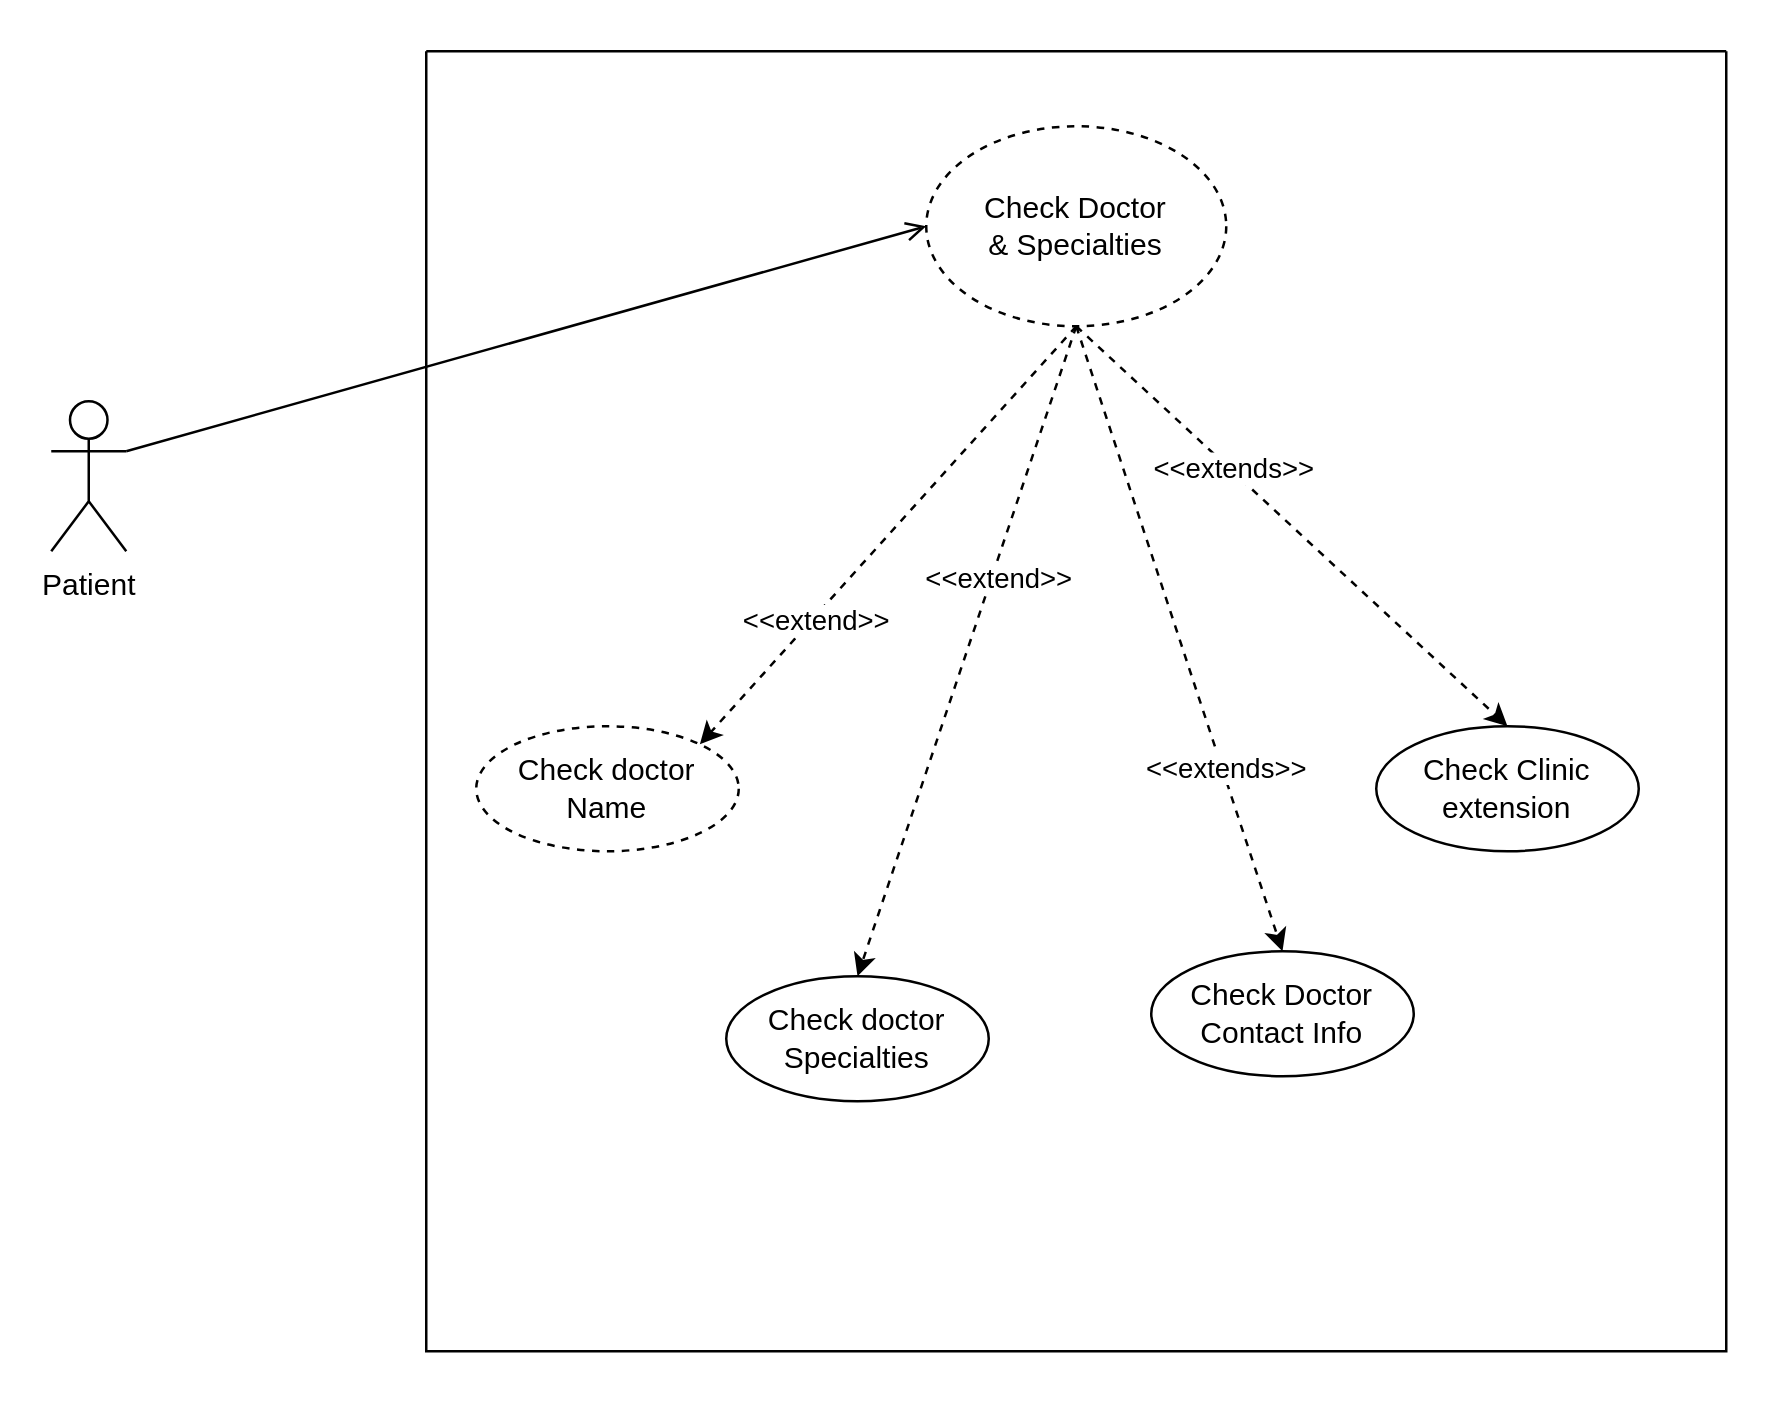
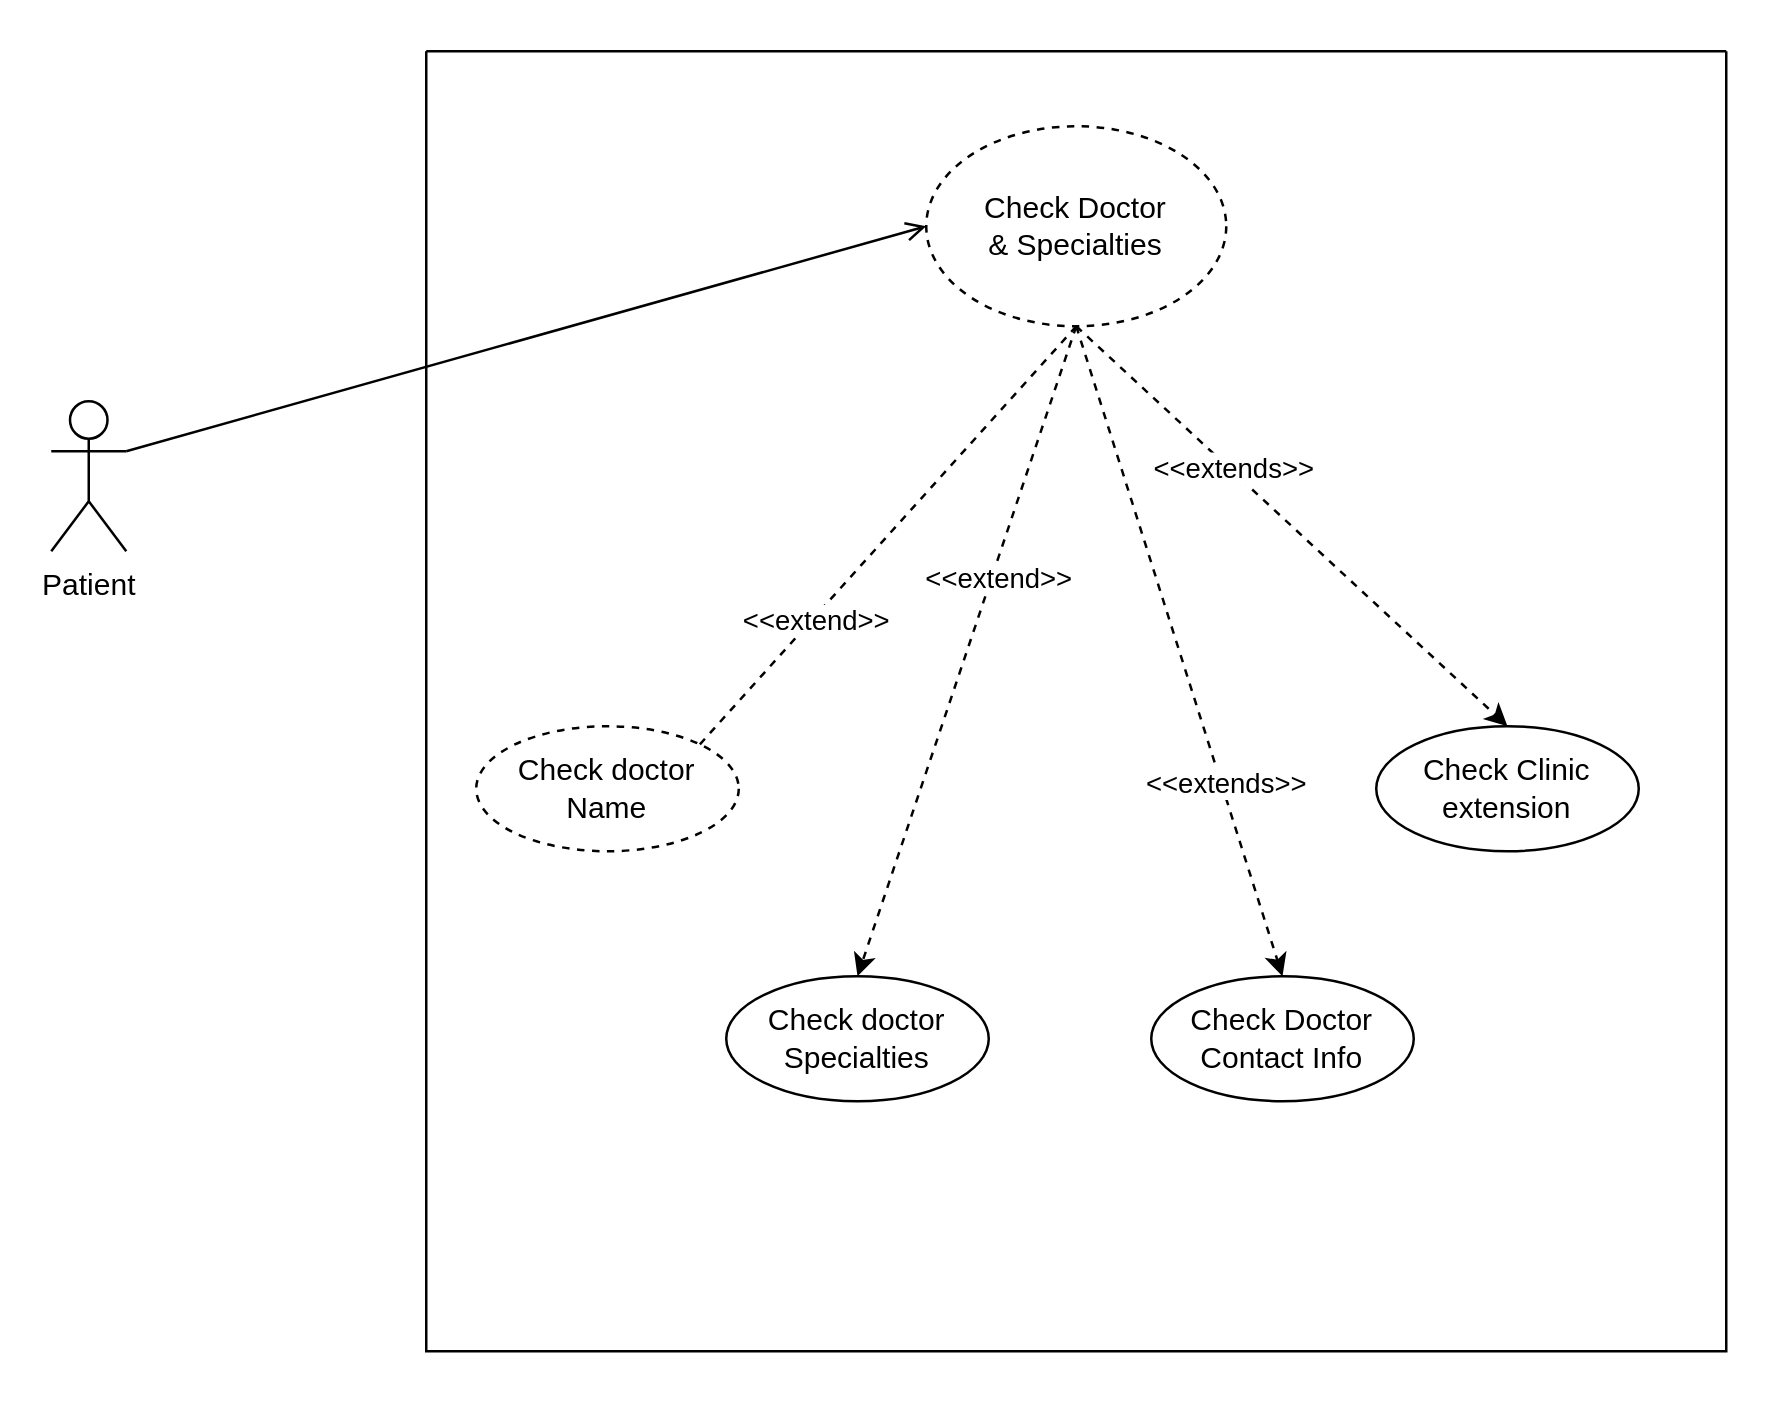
edge "Check Doctor & Specialties" -> "Check doctor Name": arrowhead classic -> none
node "Check Doctor Contact Info": moved (1283, 1014) -> (1283, 1039)
